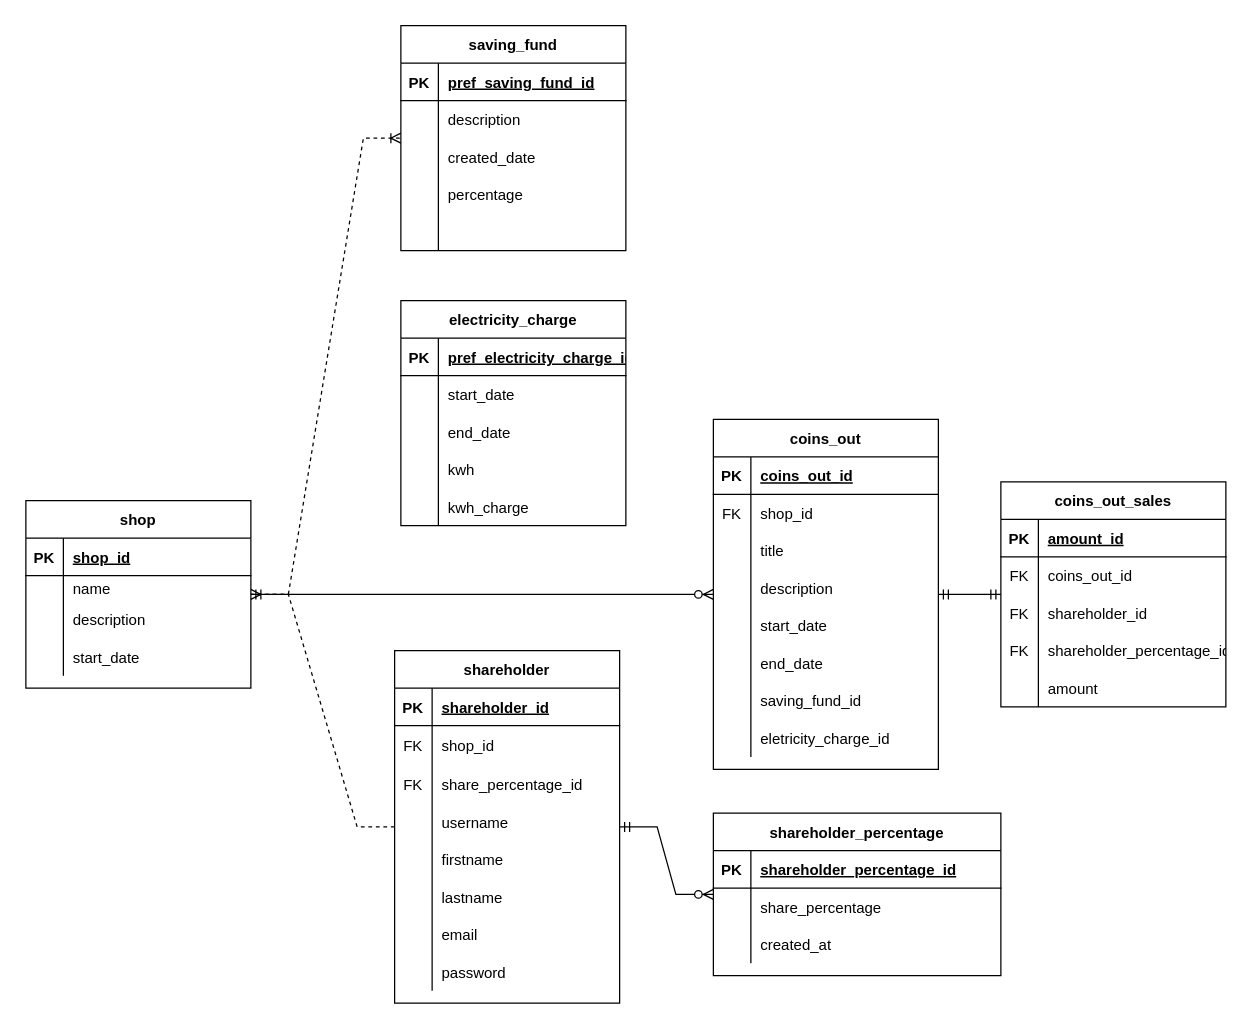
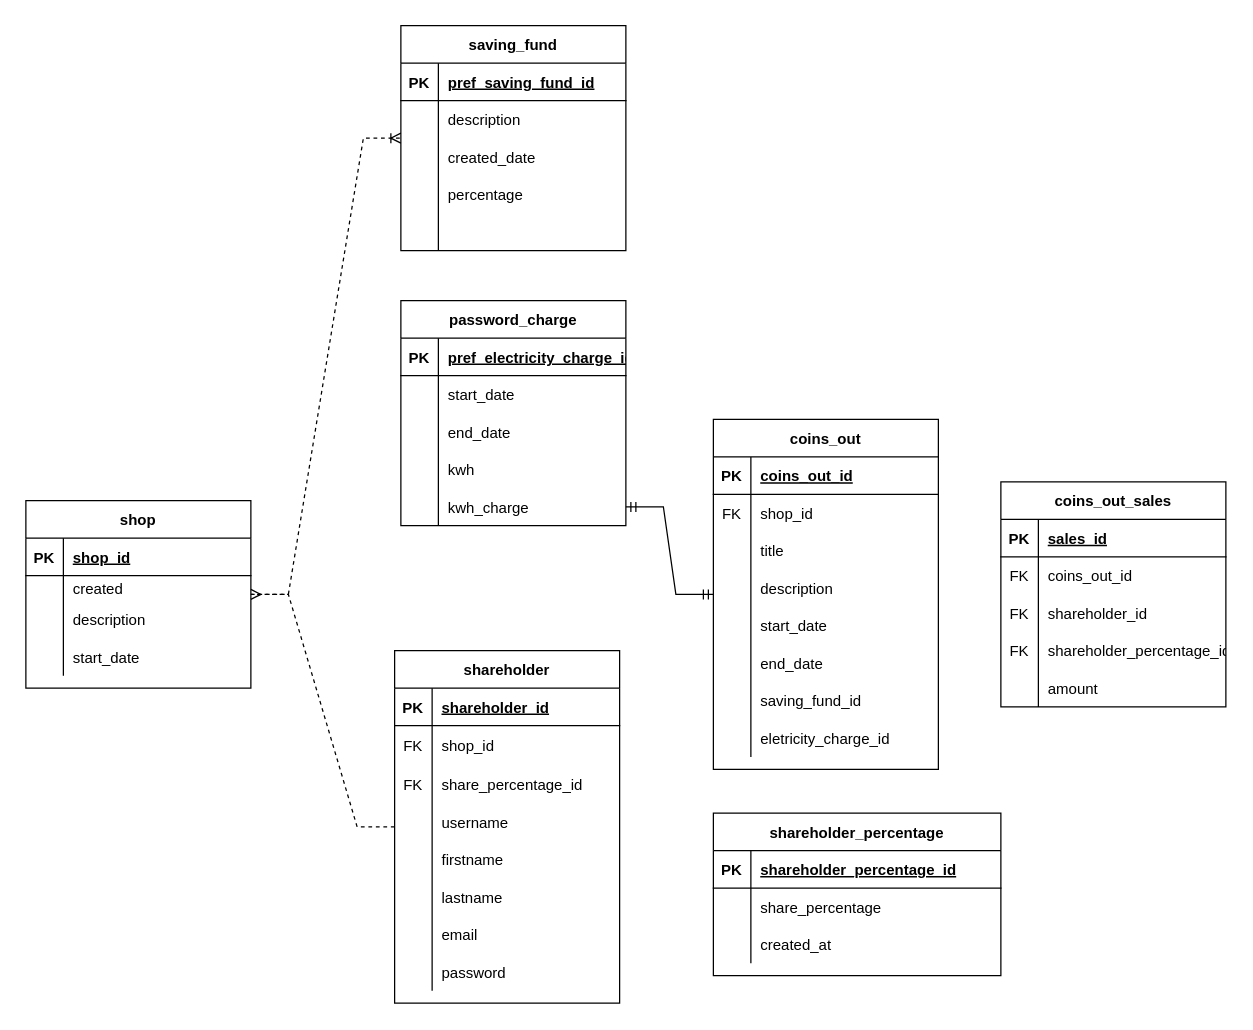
node "electricity_charge": label "electricity_charge" -> "password_charge"
node "amount_id": label "amount_id" -> "sales_id"
node "name": label "name" -> "created"
edge "shop" -- "coins_out": removed
edge "coins_out" -- "coins_out_sales": now "coins_out" -- "kwh_charge"
edge "shareholder" -- "shareholder_percentage": removed
